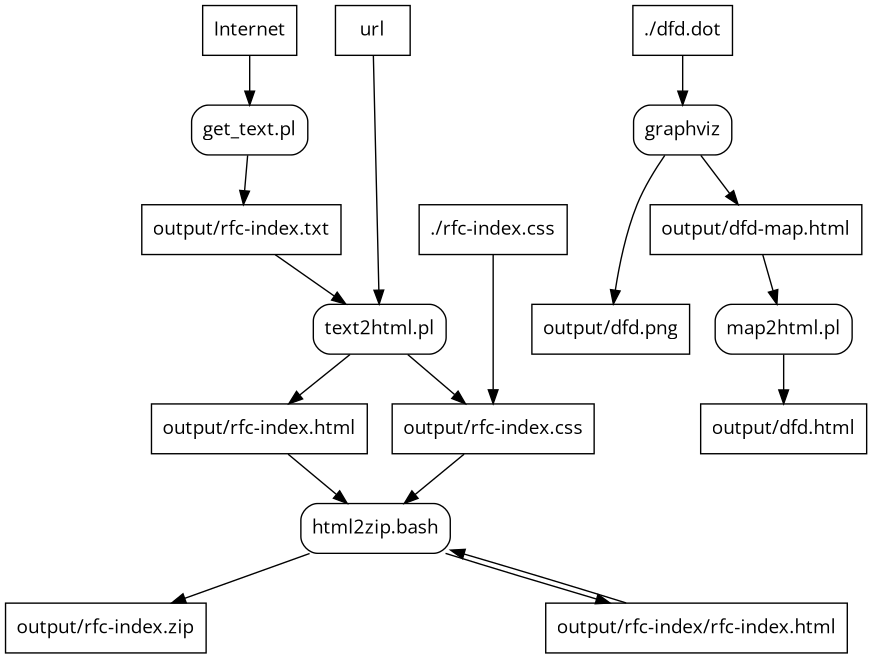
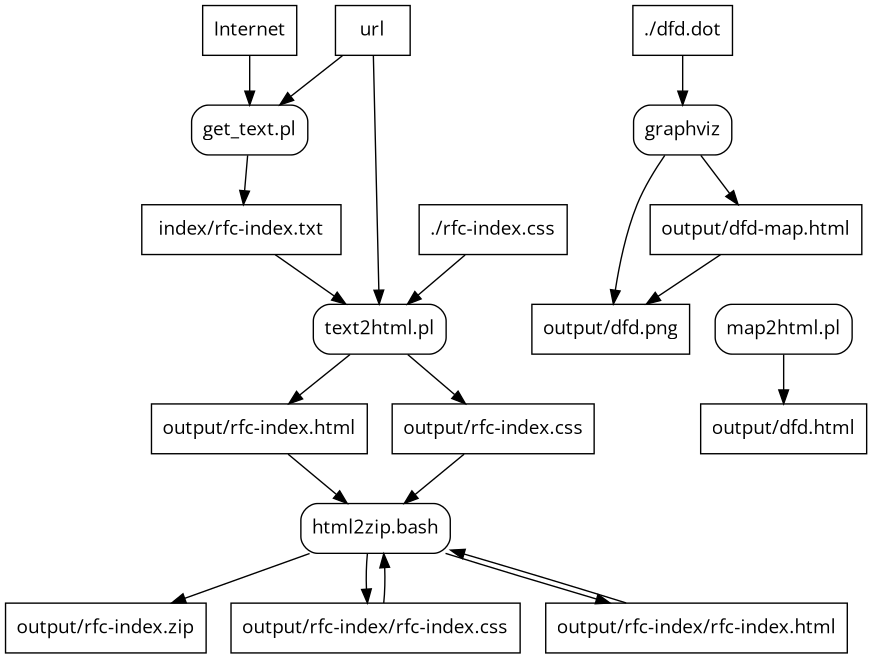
edge "url" -> "get_text.pl": added
node "output/rfc-index.txt": label "output/rfc-index.txt" -> "index/rfc-index.txt"
edge "output/dfd-map.html" -> "map2html.pl": now "output/dfd-map.html" -> "output/dfd.png"
edge "./rfc-index.css" -> "output/rfc-index.css": now "./rfc-index.css" -> "text2html.pl"
node "output/rfc-index/rfc-index.css": added
